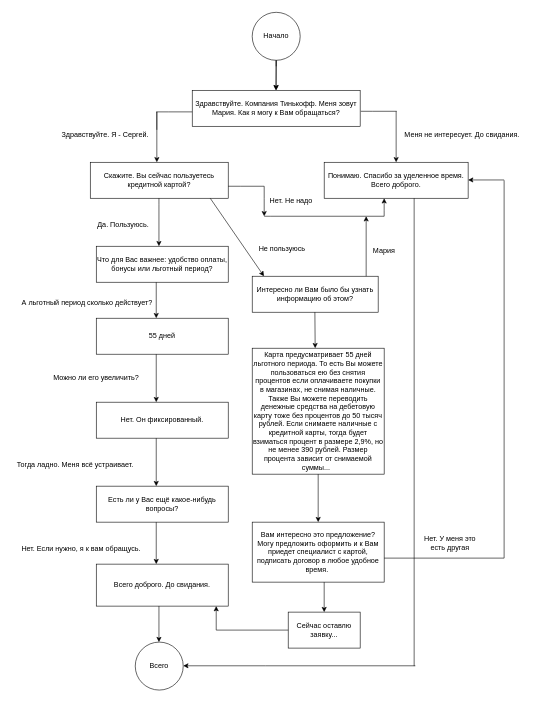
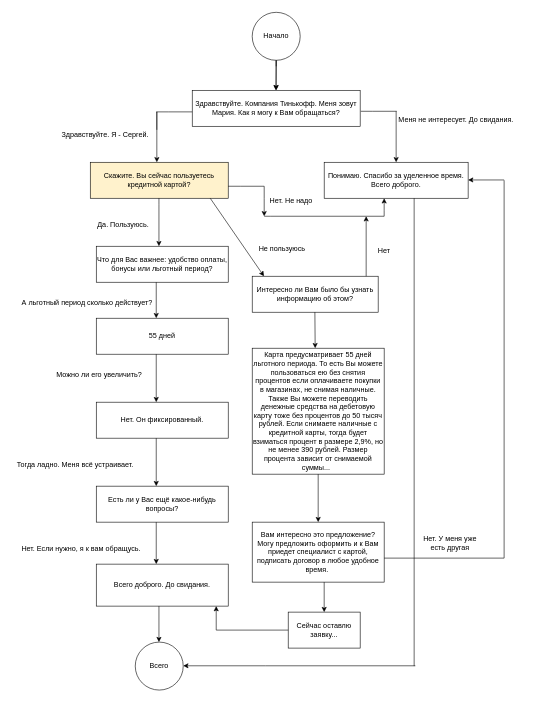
node "Меня не интересует. До свидания.": moved (462, 135) -> (456, 120)
node "Скажите. Вы сейчас пользуетесь кредитной картой?": fillcolor #ffffff -> #fff2cc
node "Мария": label "Мария" -> "Нет"
node "Можно ли его увеличить?": moved (96, 378) -> (99, 375)
node "Нет. У меня это есть другая": label "Нет. У меня это есть другая" -> "Нет. У меня уже есть другая"
